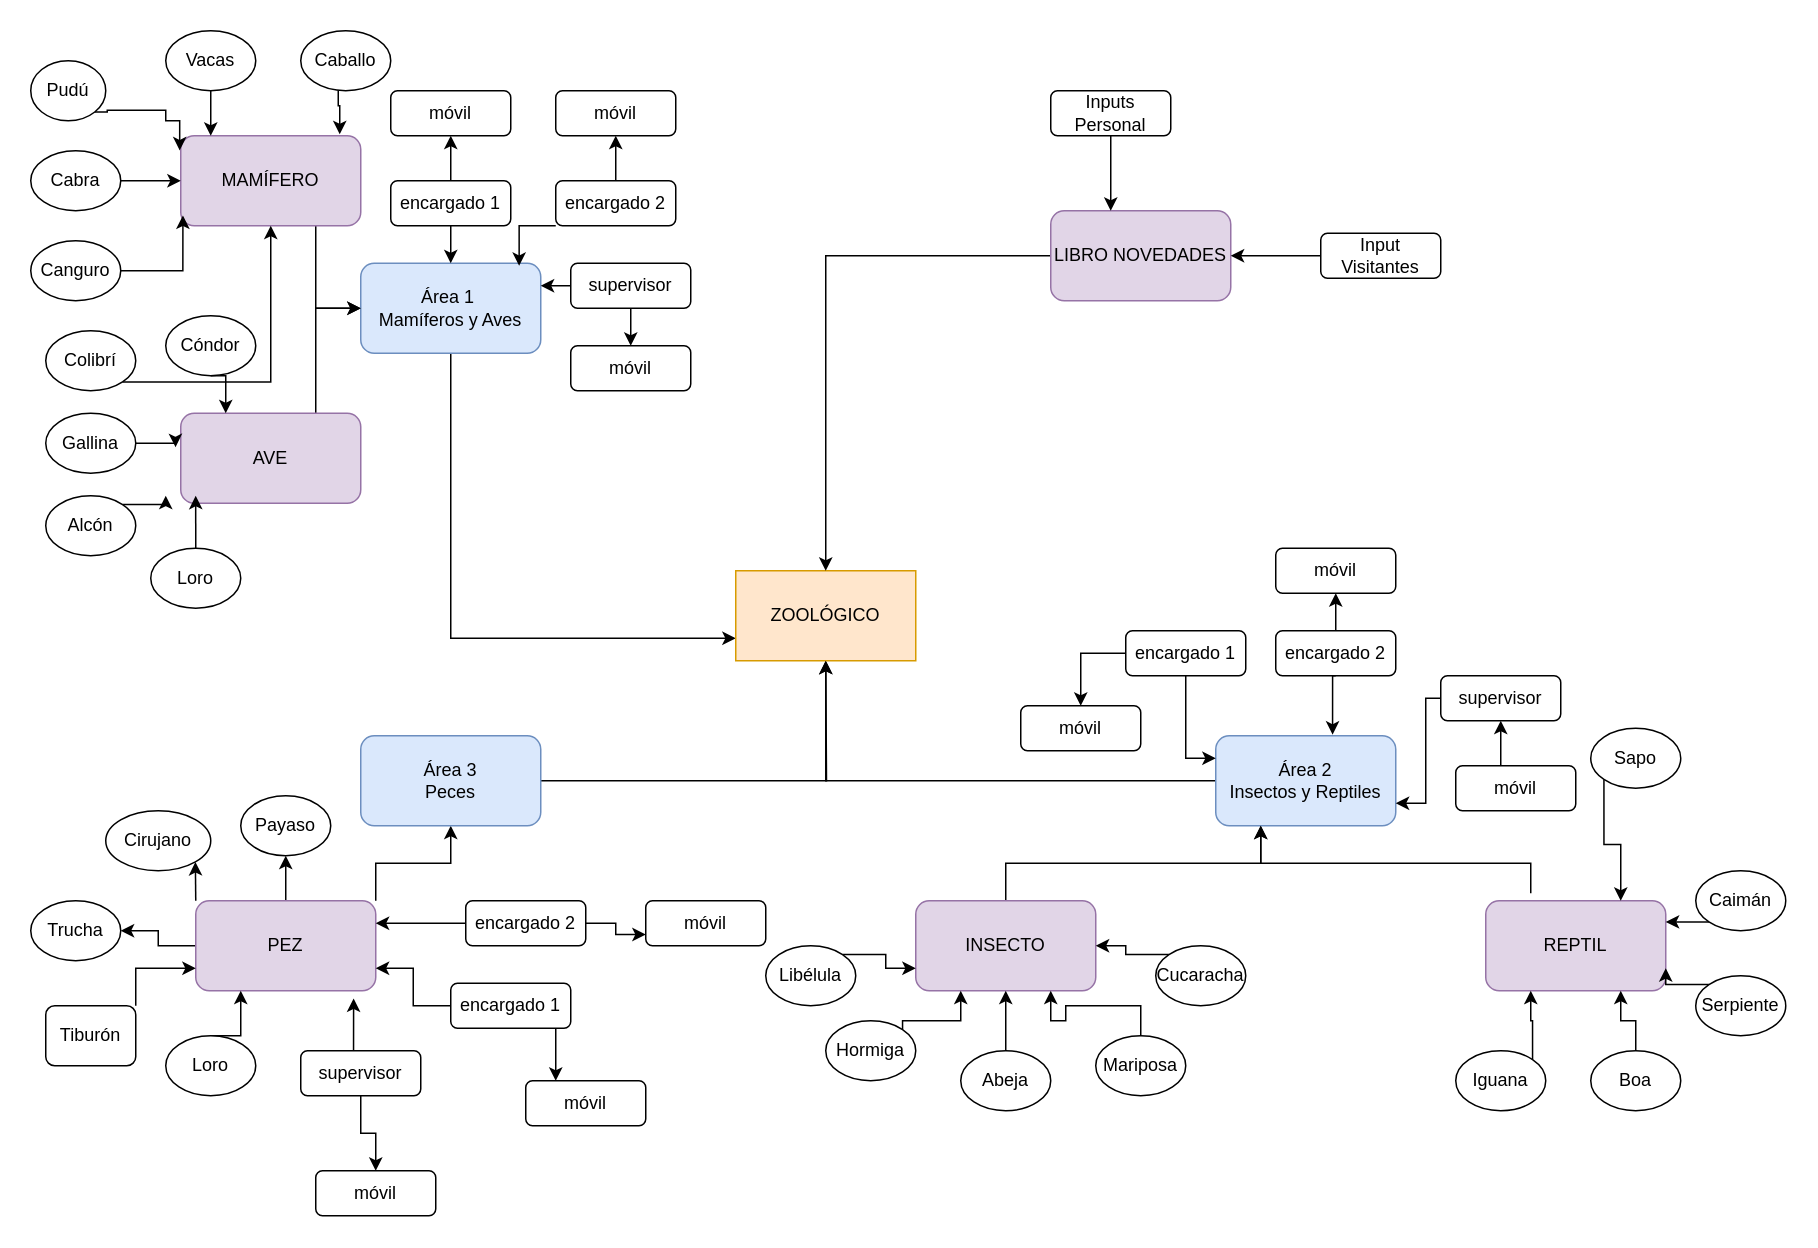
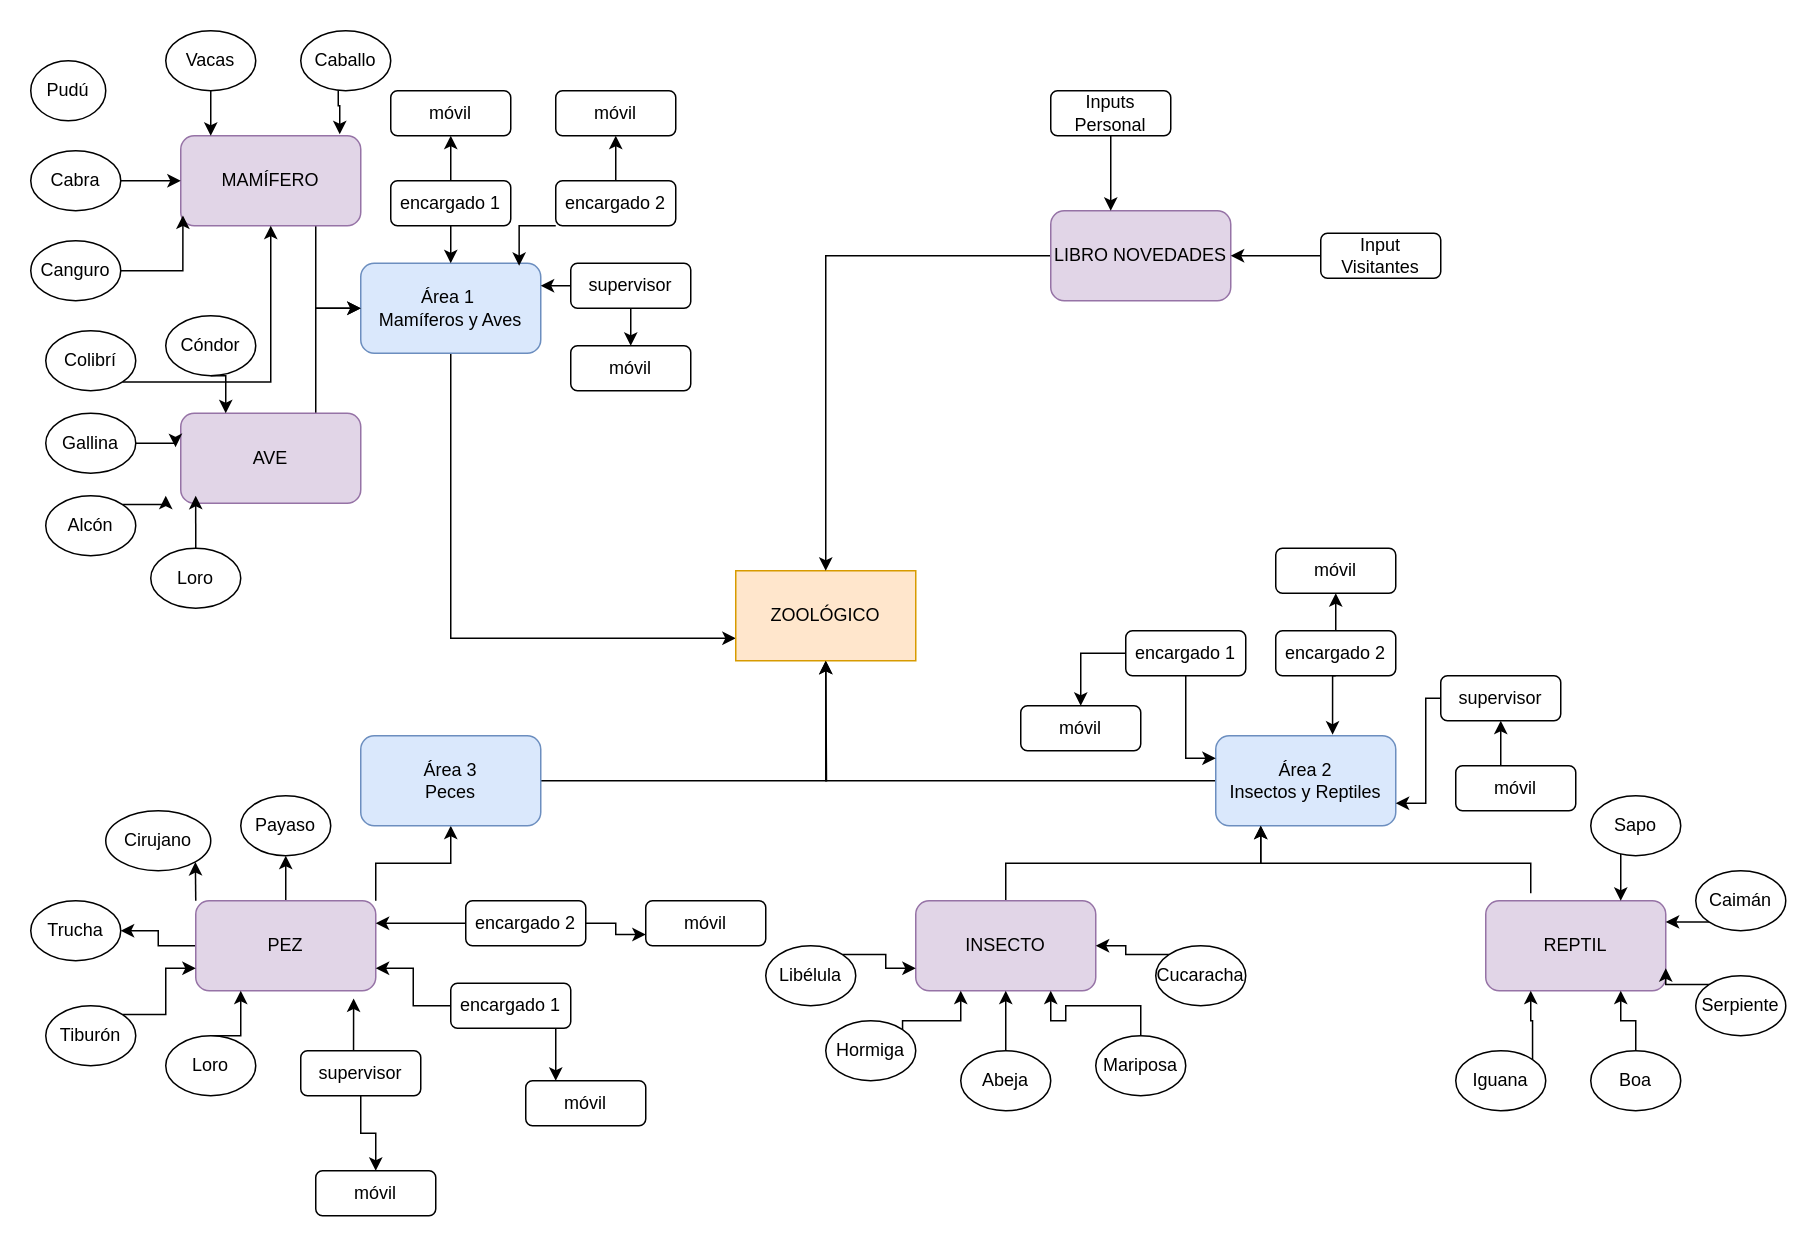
edge "Pudú" -> "MAMÍFERO": removed
node "Sapo": moved (1636, 758) -> (1636, 826)
node "Tiburón": shape rounded rectangle -> ellipse
